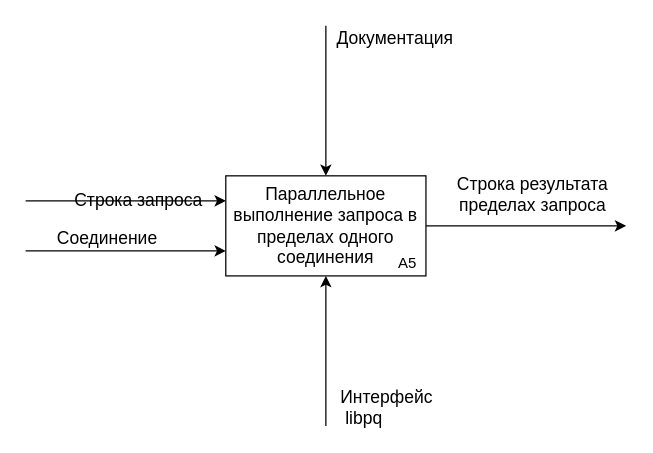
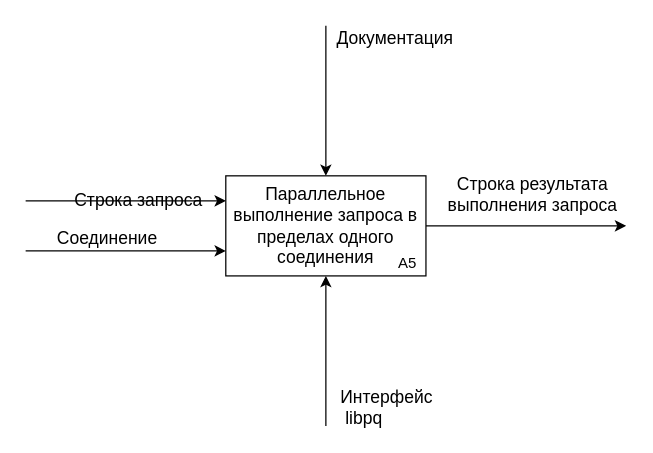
node "Строка результата пределах запроса": label "Строка результата пределах запроса" -> "Строка результата выполнения запроса"
